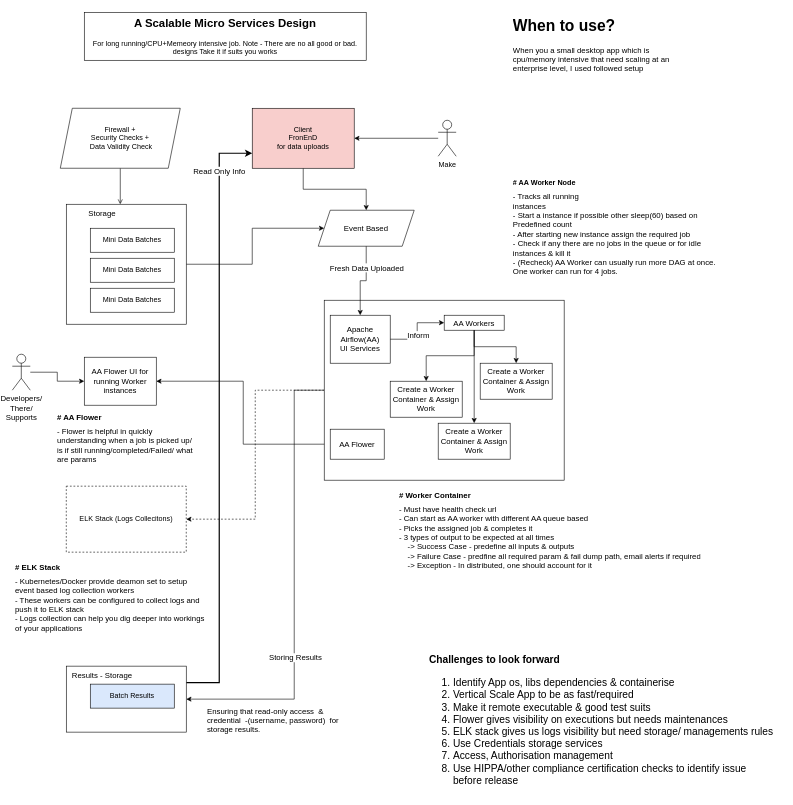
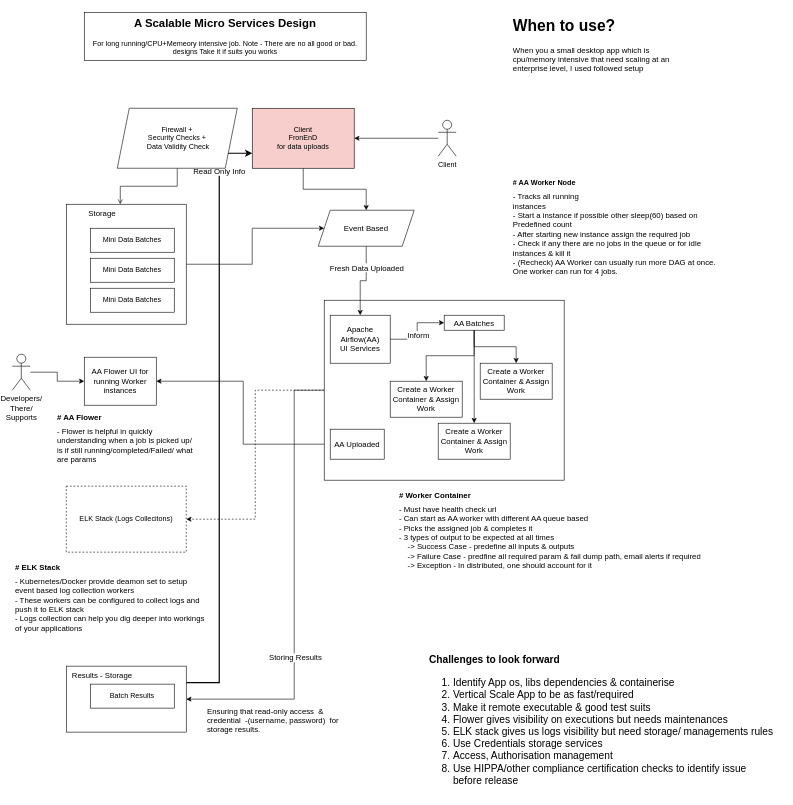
node "Firewall + Security Checks + Data Validity Check": moved (120, 138) -> (177, 138)
node "Make": label "Make" -> "Client"
node "AA Workers": label "AA Workers" -> "AA Batches"
node "AA Flower": label "AA Flower" -> "AA Uploaded"
node "Batch Results": fillcolor #dae8fc -> #ffffff
